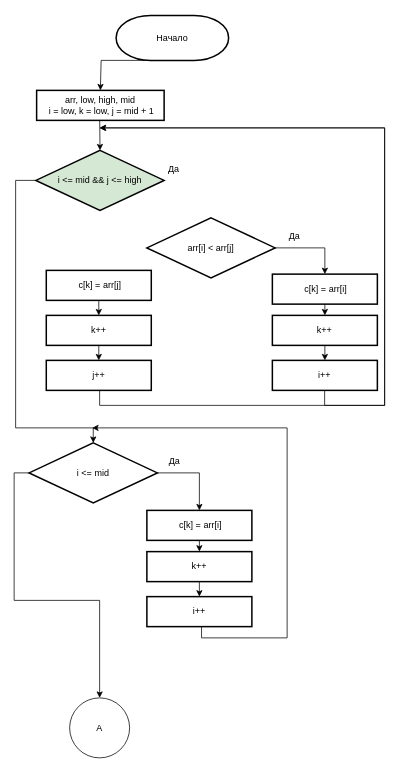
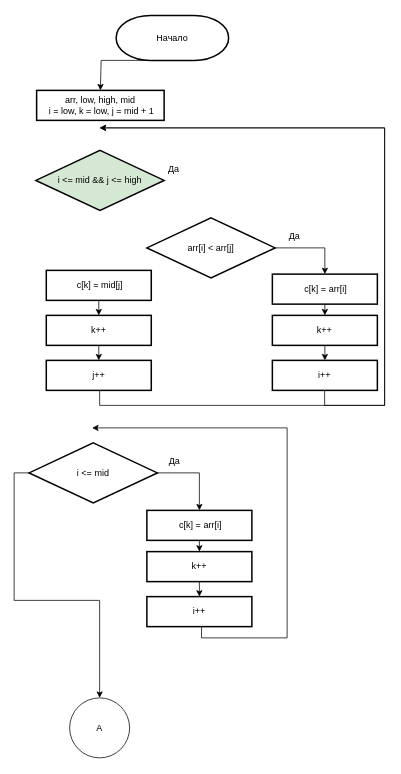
edge "arr, low, high, mid i = low, k = low, j = mid + 1" -> "i <= mid && j <= high": removed
node "c[k] = arr[j]": label "c[k] = arr[j]" -> "c[k] = mid[j]"
edge "i <= mid && j <= high" -> "i <= mid": removed
